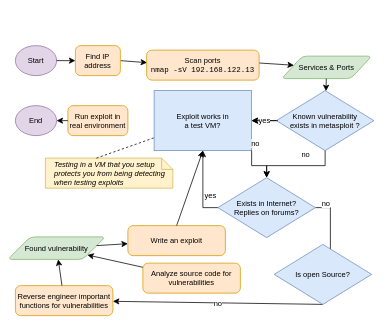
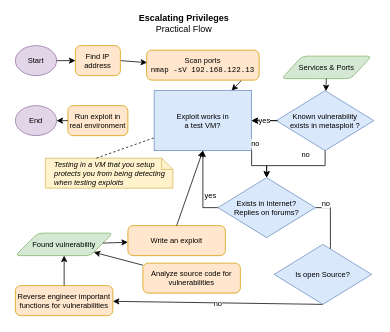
node "Escalating Privileges Practical Flow": added
edge "Scan ports nmap -sV 192.168.122.13" -> "Services & Ports": now "Scan ports nmap -sV 192.168.122.13" -> "Exploit works in a test VM?"
node "Found vulnerability": moved (57, 248) -> (64, 244)
